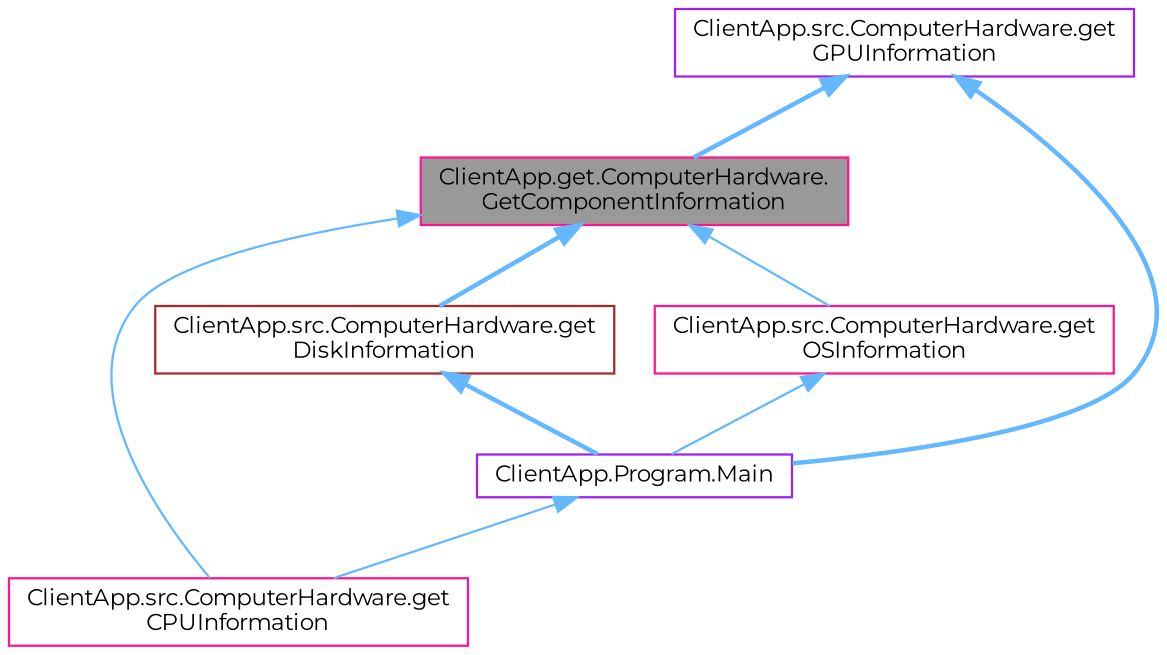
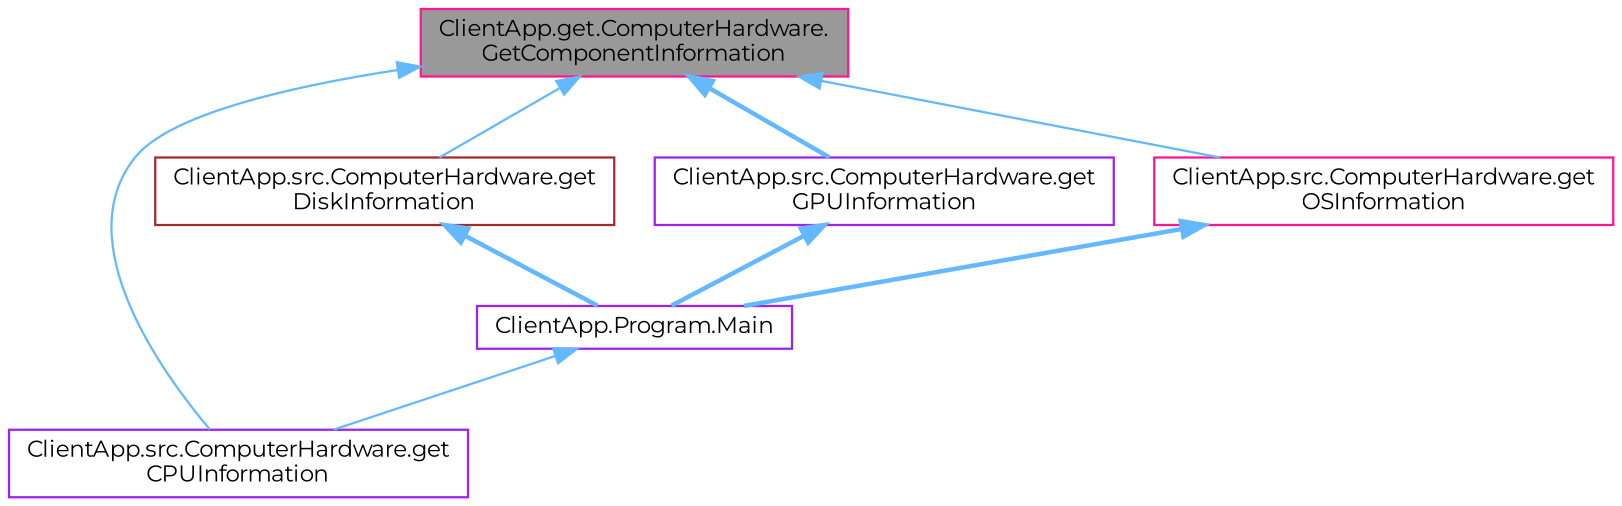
edge "ClientApp.get.ComputerHardware. GetComponentInformation" -> "ClientApp.src.ComputerHardware.get GPUInformation": reversed
edge "ClientApp.src.ComputerHardware.get DiskInformation" -> "ClientApp.get.ComputerHardware. GetComponentInformation": style bold -> solid
edge "ClientApp.Program.Main" -> "ClientApp.src.ComputerHardware.get OSInformation": style solid -> bold
node "ClientApp.src.ComputerHardware.get CPUInformation": color deeppink -> purple
